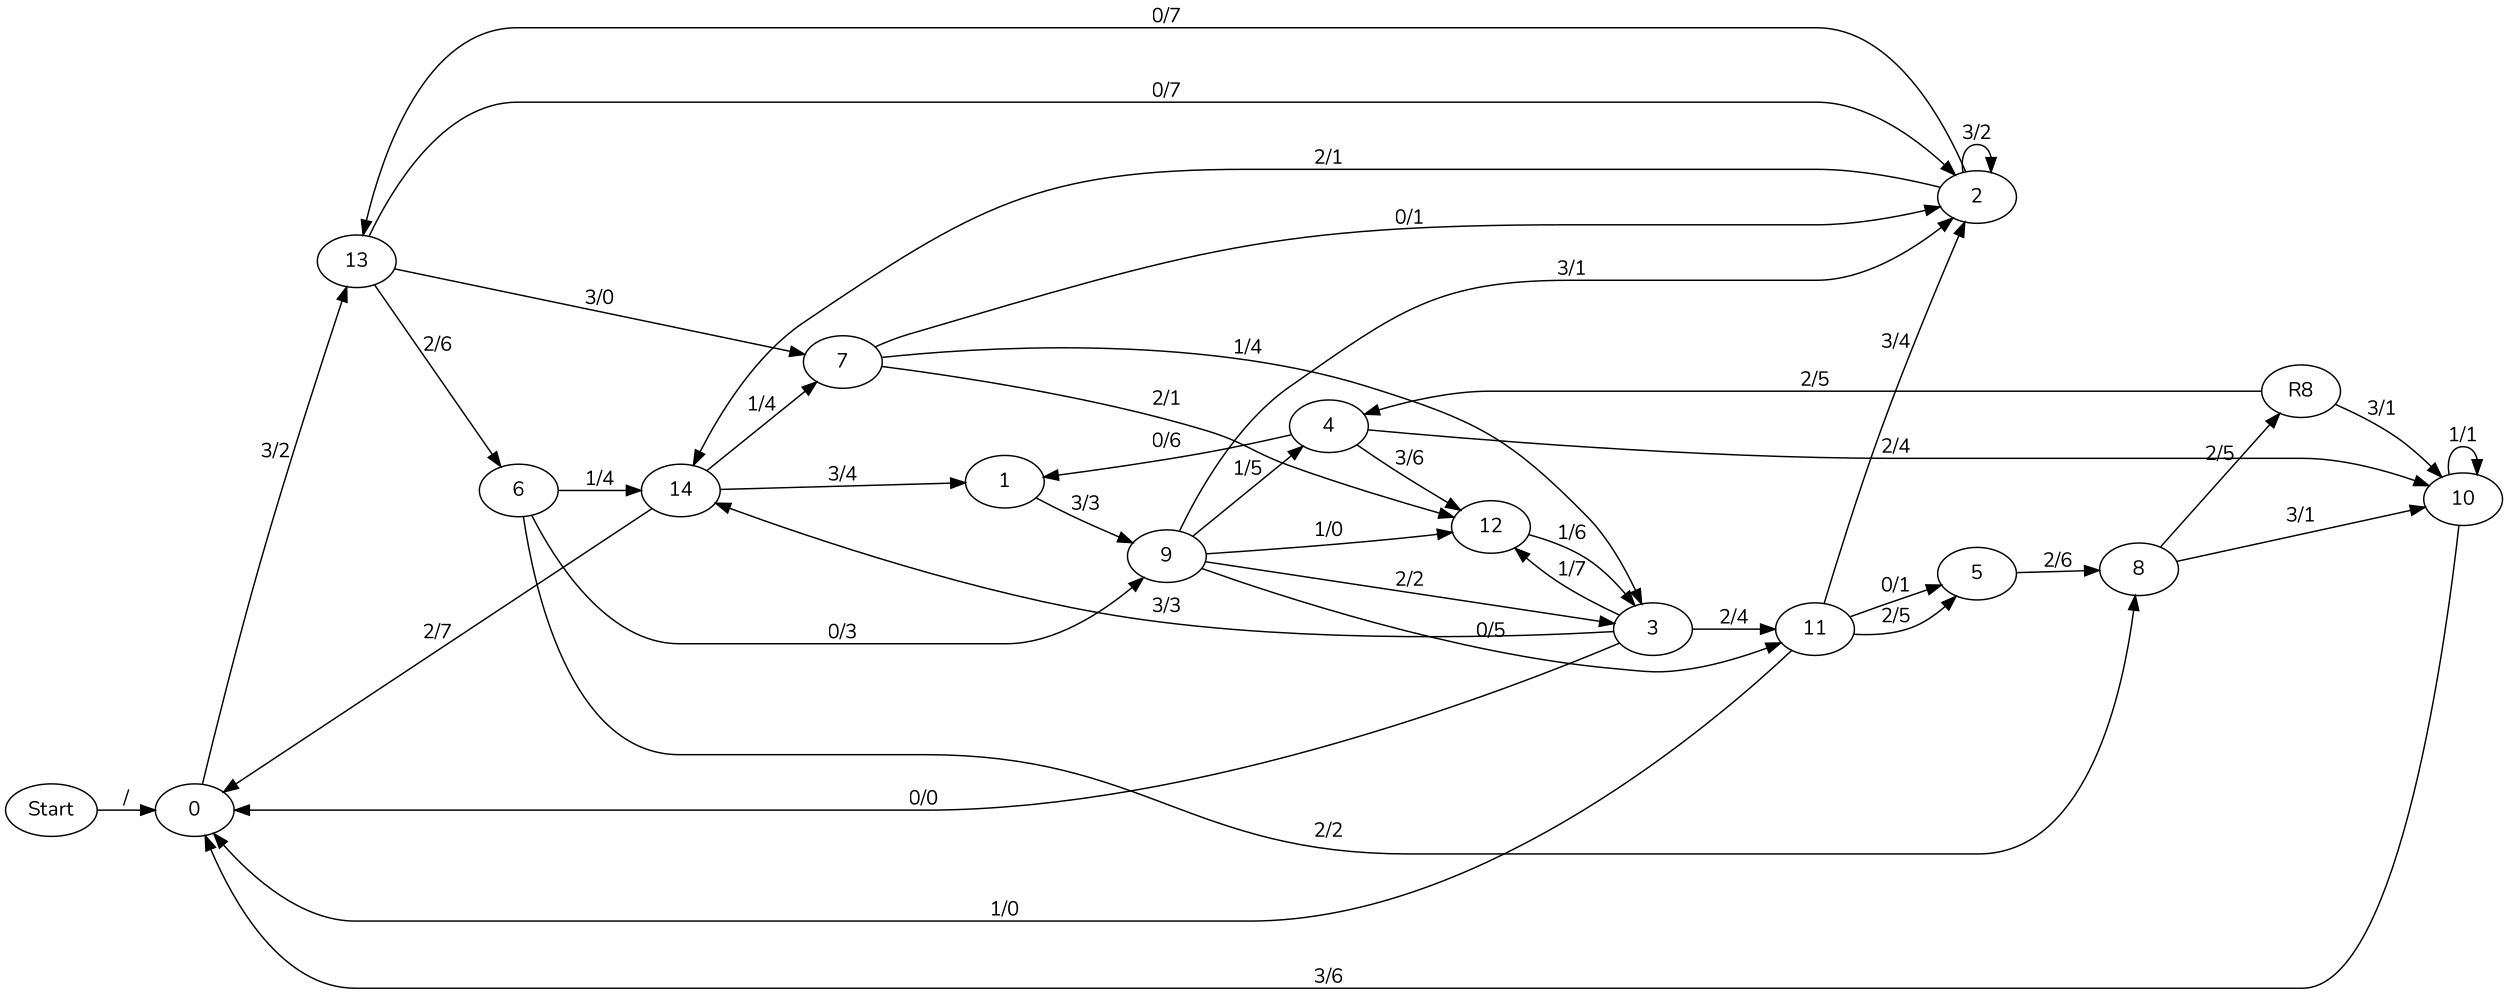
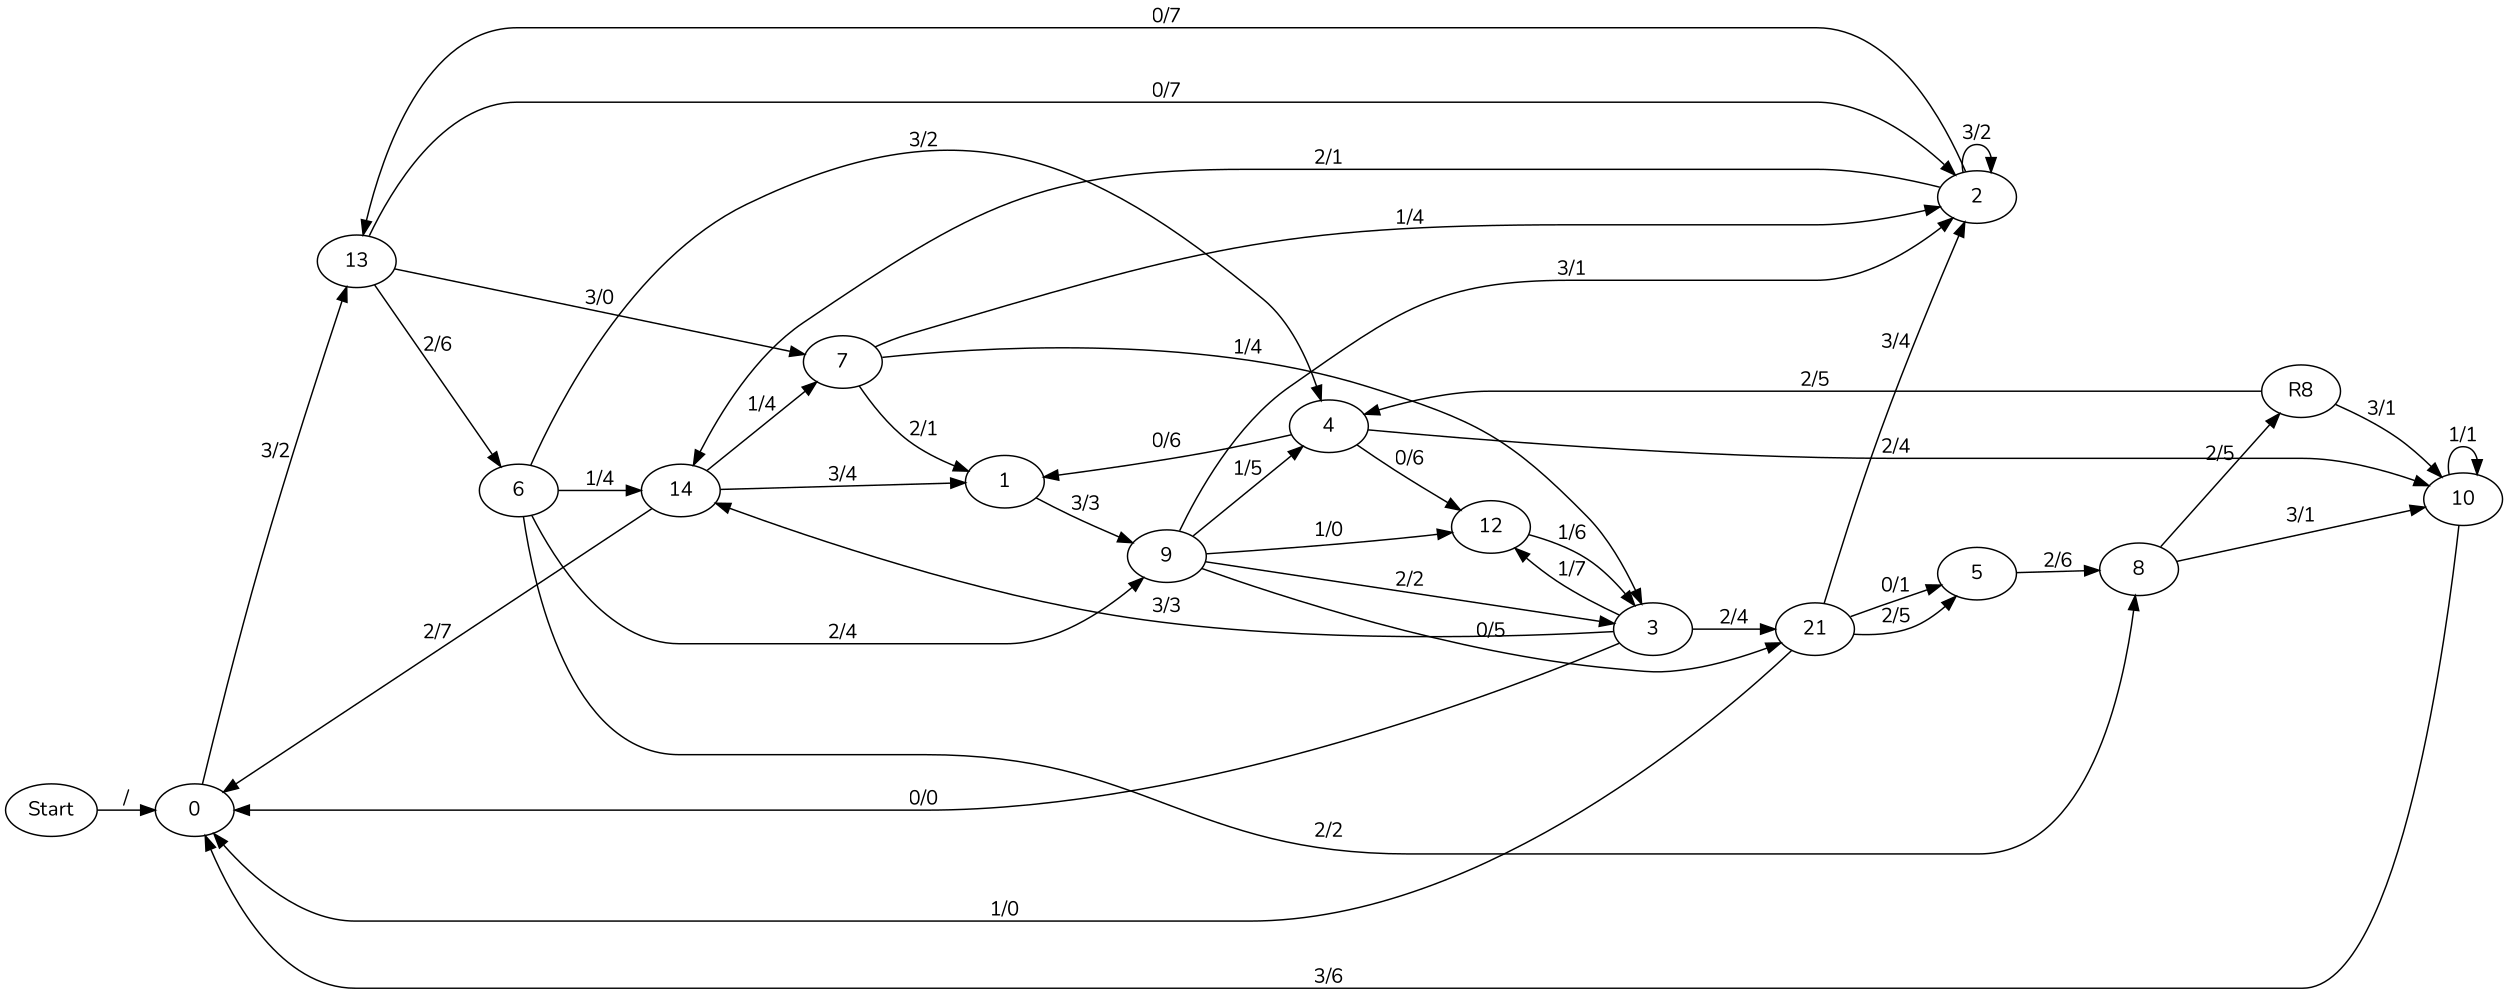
edge "6" -> "4": added, label "3/2"
edge "7" -> "2": label "0/1" -> "1/4"
edge "7" -> "12": now "7" -> "1"
edge "4" -> "12": label "3/6" -> "0/6"
node "11": label "11" -> "21"
edge "6" -> "9": label "0/3" -> "2/4"
